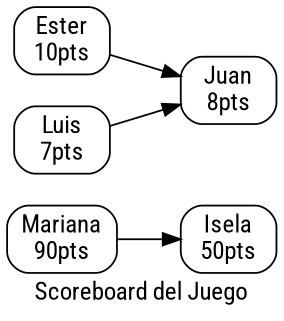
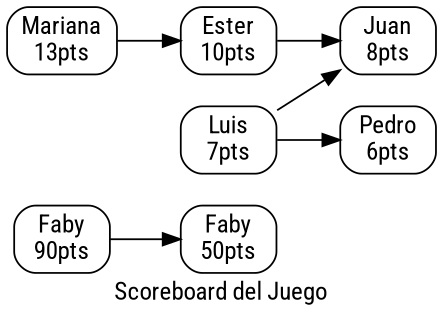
node "Mariana 13pts": added
node "Pedro 6pts": added
node "Mariana 90pts": label "Mariana 90pts" -> "Faby 90pts"
node "Isela 50pts": label "Isela 50pts" -> "Faby 50pts"
